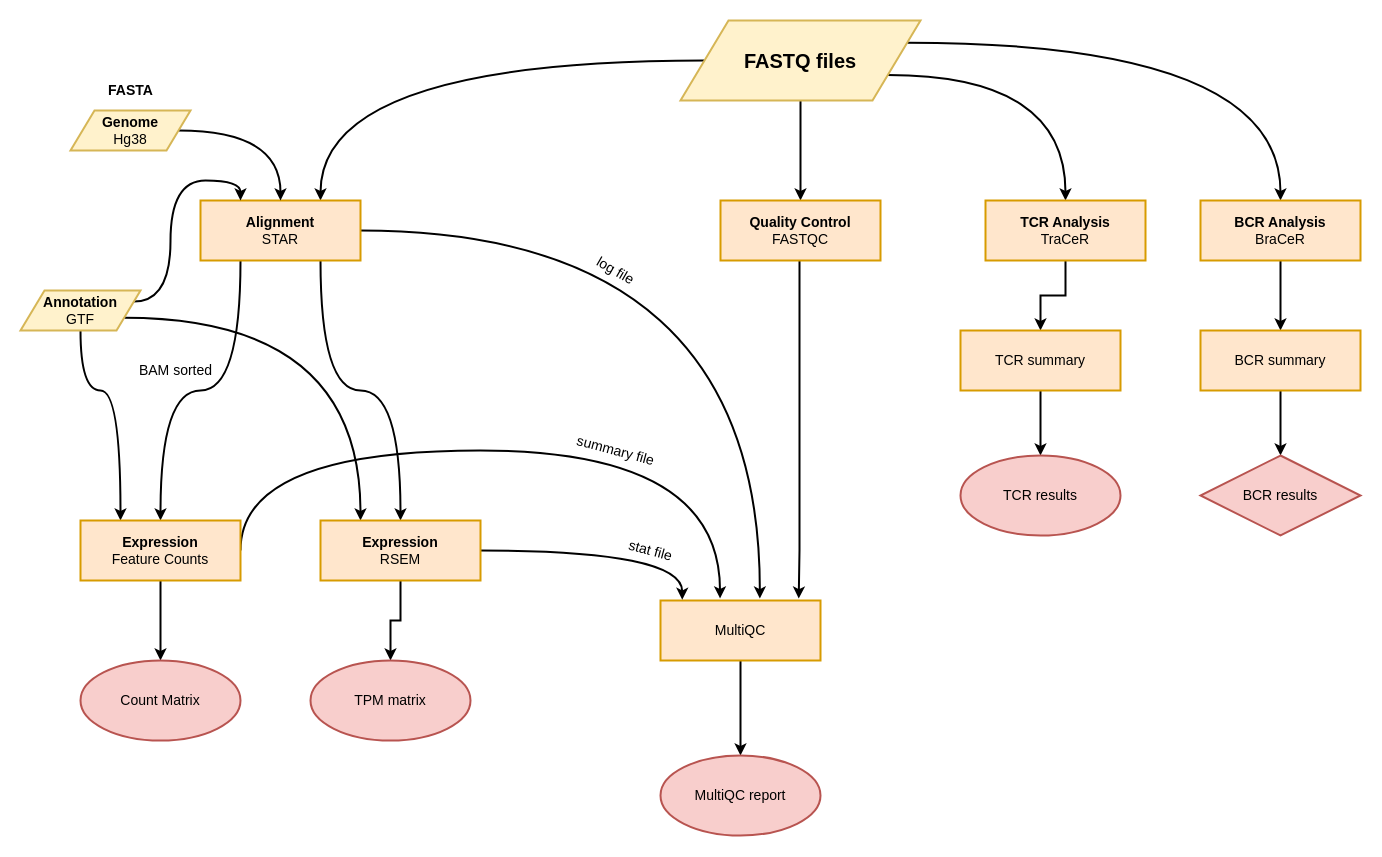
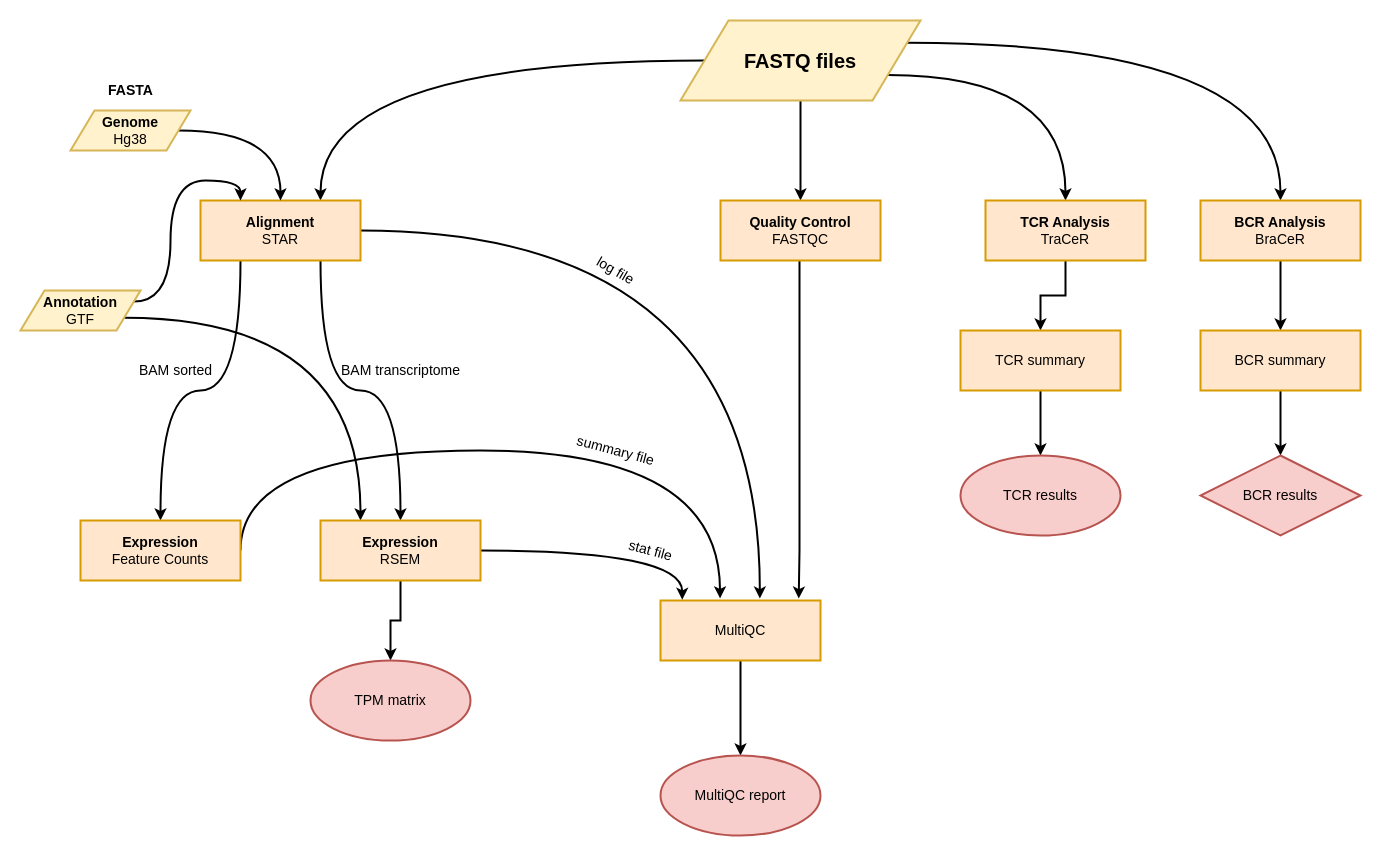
node "BAM transcriptome": added
edge "AnnotationGTF" -> "Expression Feature Counts": removed
edge "Expression Feature Counts" -> "Count Matrix": removed
node "Count Matrix": removed
